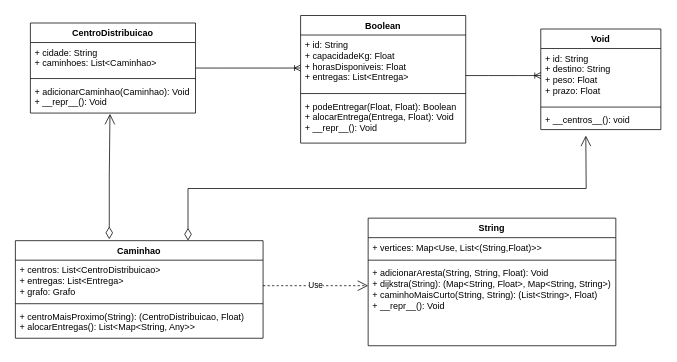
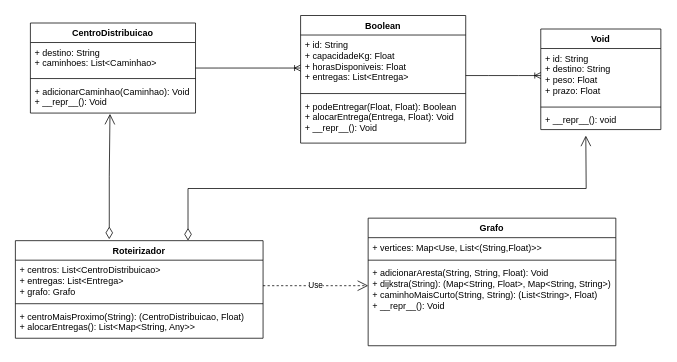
node "+ cidade: String + caminhoes: List<Caminhao>": label "+ cidade: String + caminhoes: List<Caminhao>" -> "+ destino: String + caminhoes: List<Caminhao>"
node "+ __centros__(): void": label "+ __centros__(): void" -> "+ __repr__(): void"
node "String": label "String" -> "Grafo"
node "Caminhao": label "Caminhao" -> "Roteirizador"
